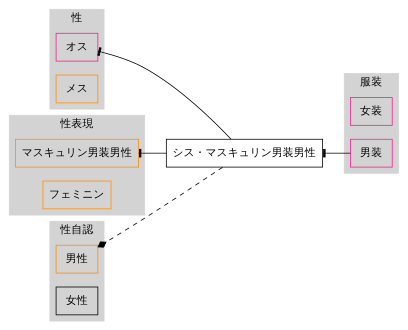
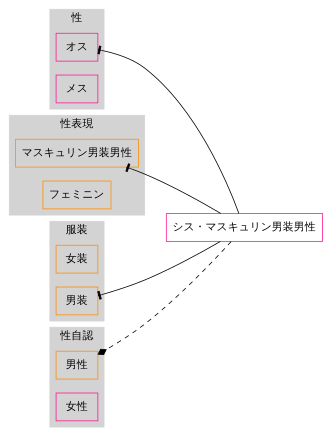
node "メス": color darkorange -> deeppink
node "女装": color deeppink -> darkorange
node "シス・マスキュリン男装男性": color black -> deeppink
edge "男装" -> "シス・マスキュリン男装男性": reversed
node "男装": color deeppink -> darkorange
node "女性": color black -> deeppink
